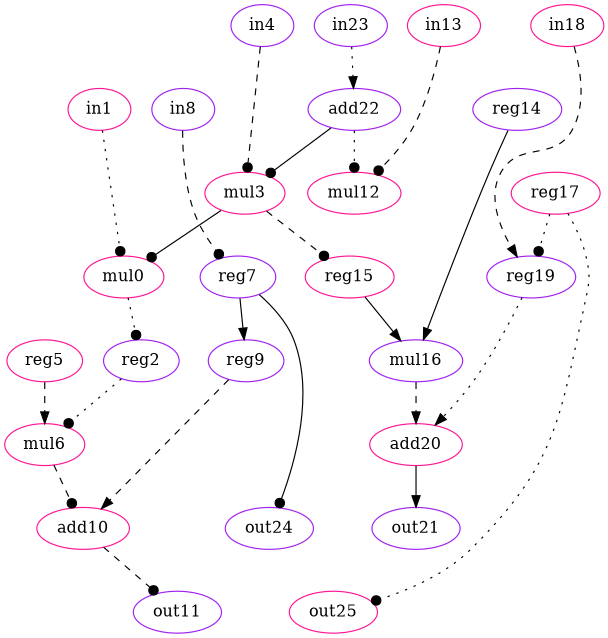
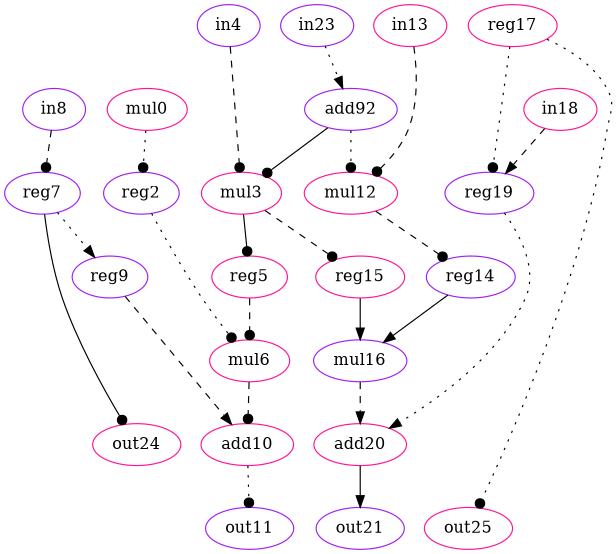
node "in1": removed
node "add22": label "add22" -> "add92"
edge "mul3" -> "mul0": now "mul3" -> "reg5"
edge "mul12" -> "reg14": added
edge "reg7" -> "reg9": style solid -> dotted
edge "reg5" -> "mul6": arrowhead normal -> dot
node "out24": color purple -> deeppink
edge "add10" -> "out11": style dashed -> dotted
